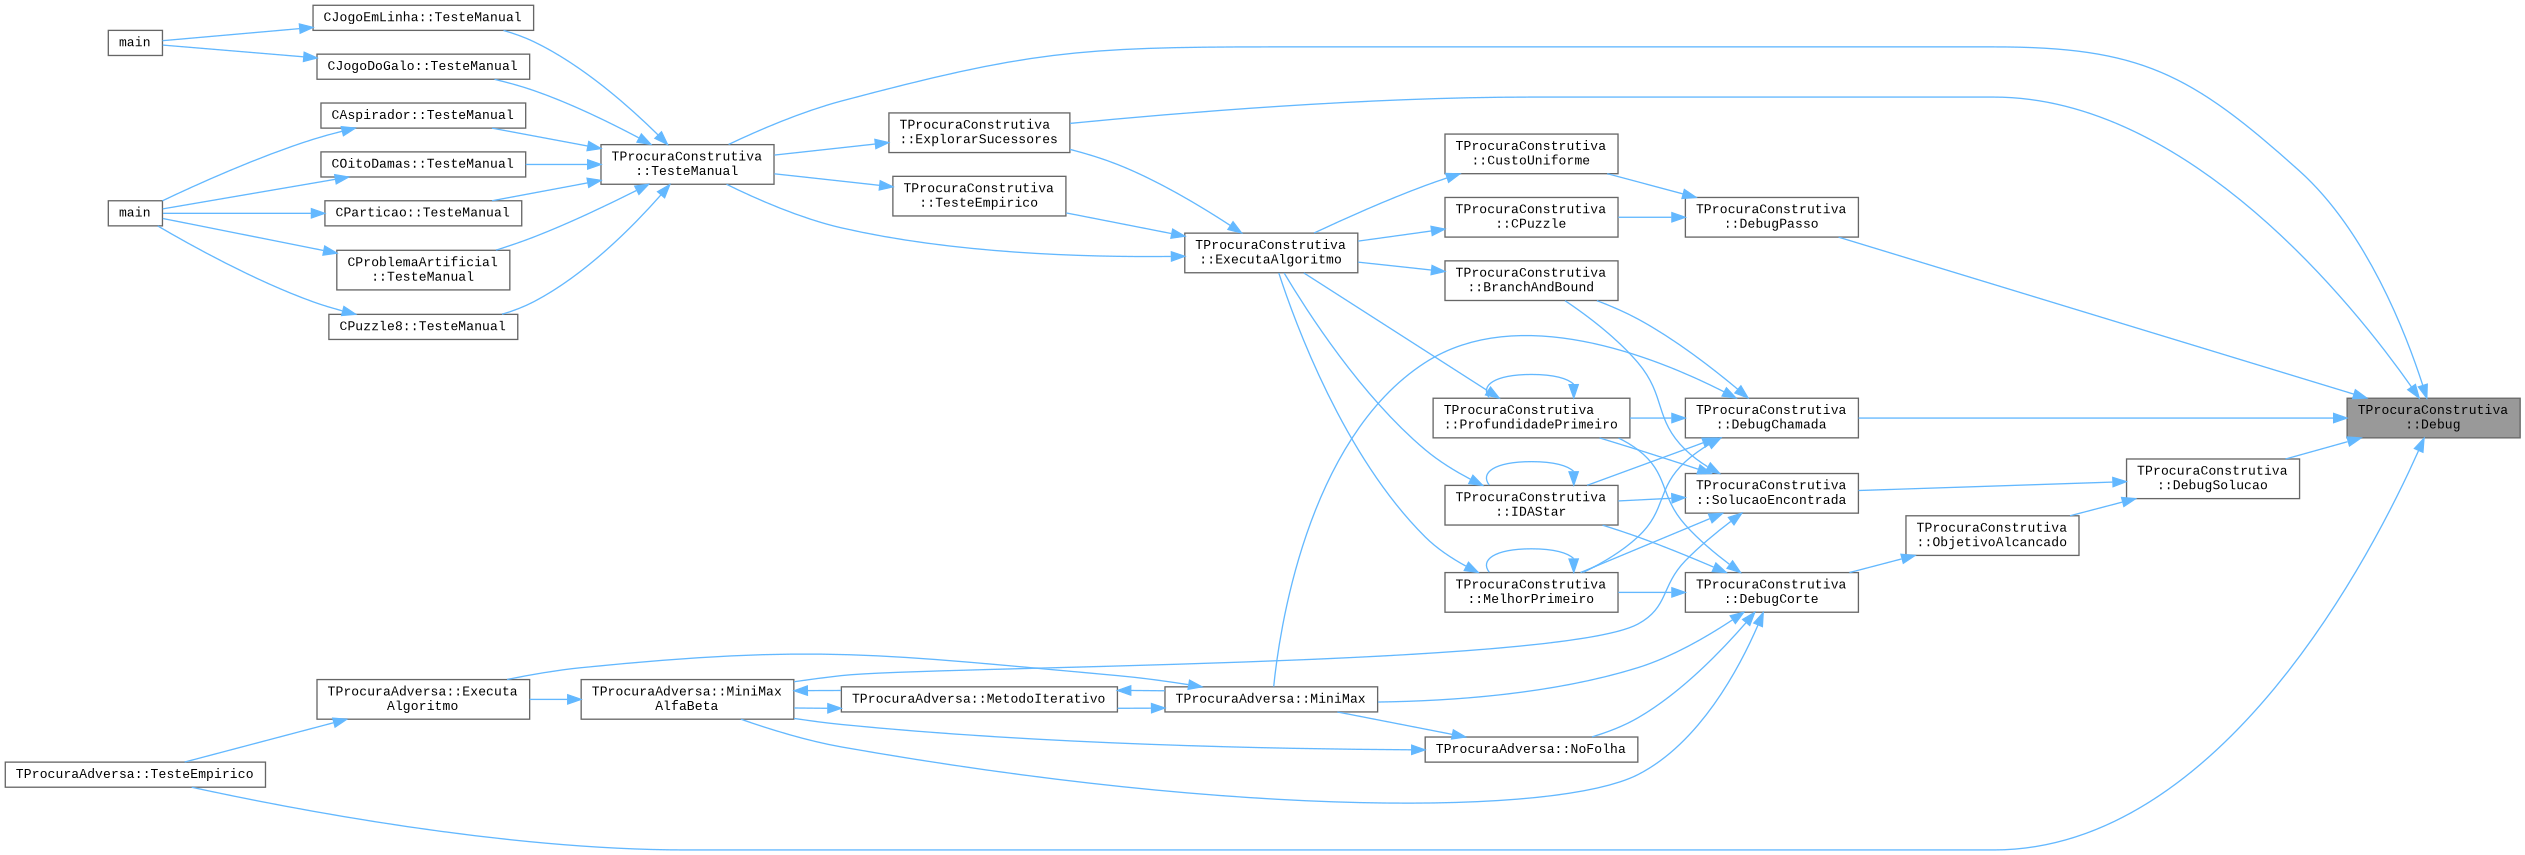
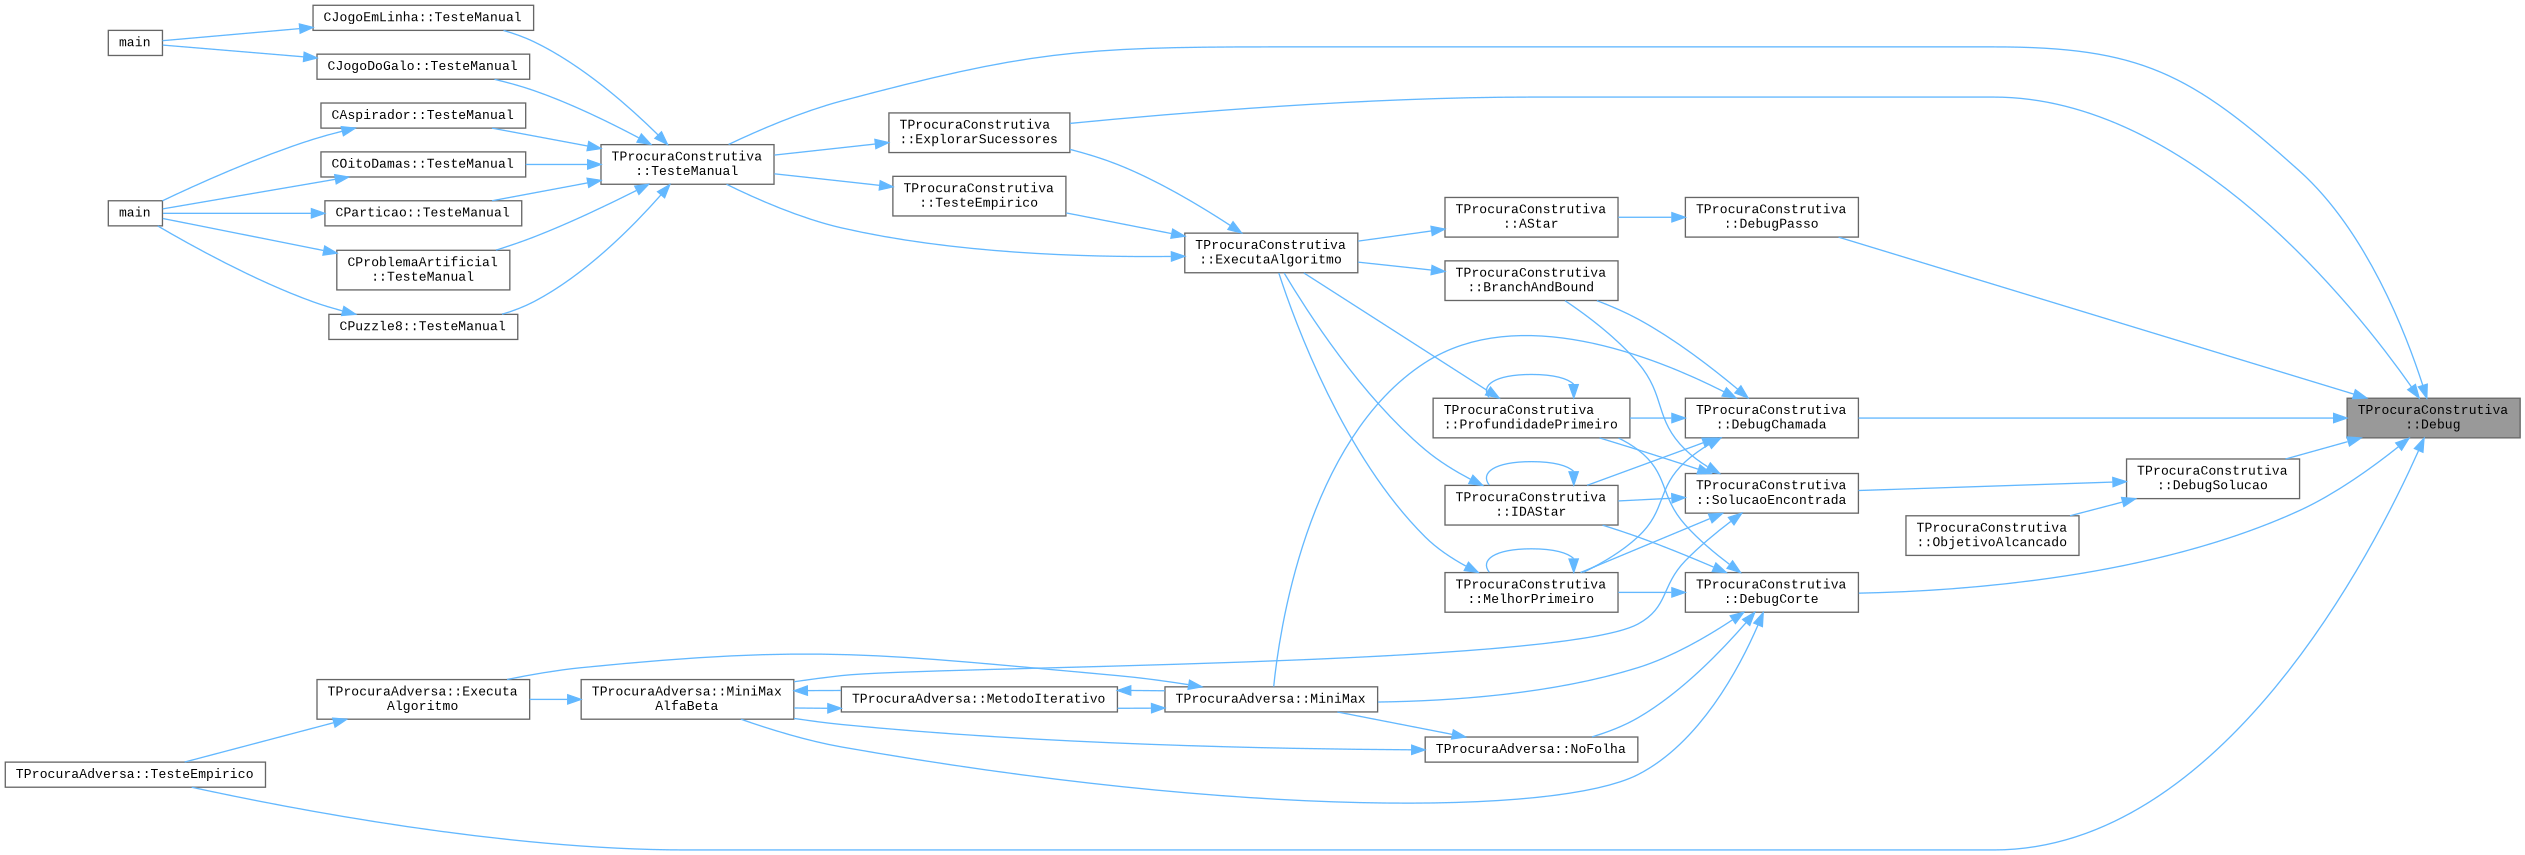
node "TProcuraConstrutiva ::CustoUniforme": removed
node "TProcuraConstrutiva ::CPuzzle": label "TProcuraConstrutiva ::CPuzzle" -> "TProcuraConstrutiva ::AStar"
edge "TProcuraConstrutiva ::DebugCorte" -> "TProcuraConstrutiva ::ObjetivoAlcancado": now "TProcuraConstrutiva ::DebugCorte" -> "TProcuraConstrutiva ::Debug"
